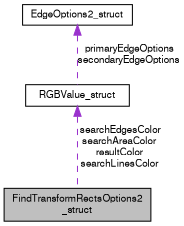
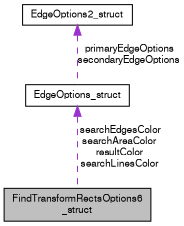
node "RGBValue_struct": label "RGBValue_struct" -> "EdgeOptions_struct"
node "FindTransformRectsOptions2 _struct": label "FindTransformRectsOptions2 _struct" -> "FindTransformRectsOptions6 _struct"
